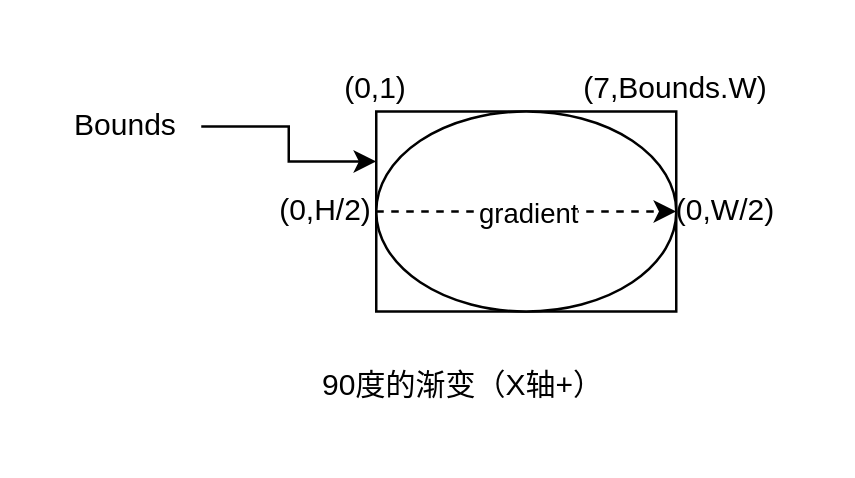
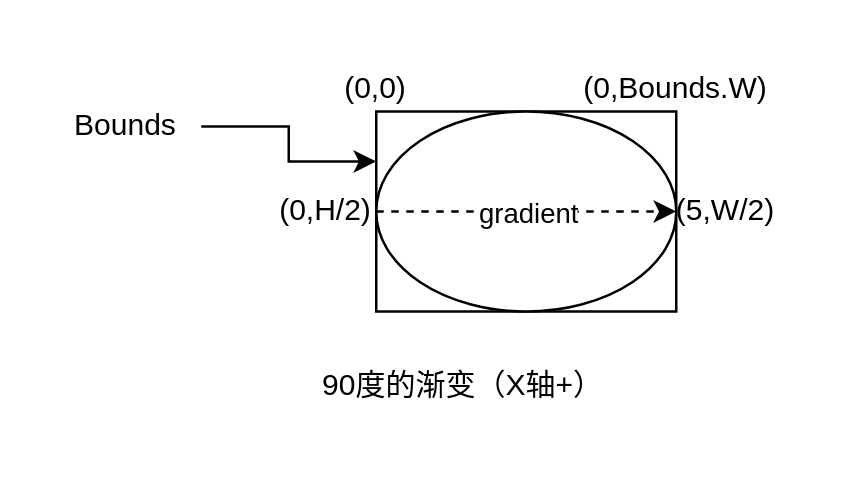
node "(0,1)": label "(0,1)" -> "(0,0)"
node "(7,Bounds.W)": label "(7,Bounds.W)" -> "(0,Bounds.W)"
node "(0,W/2)": label "(0,W/2)" -> "(5,W/2)"
